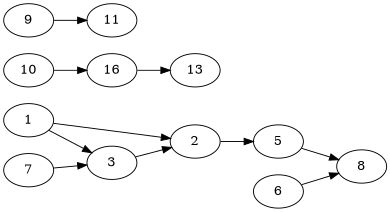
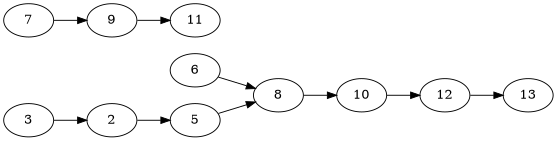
node "16": label "16" -> "12"
edge "8" -> "10": added
node "1": removed
edge "7" -> "3": now "7" -> "9"
